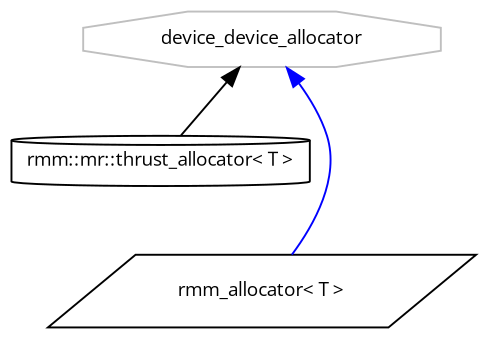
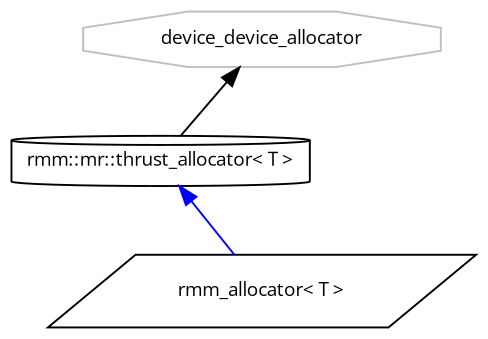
edge "rmm_allocator< T >" -> "device_device_allocator": now "rmm_allocator< T >" -> "rmm::mr::thrust_allocator< T >"
